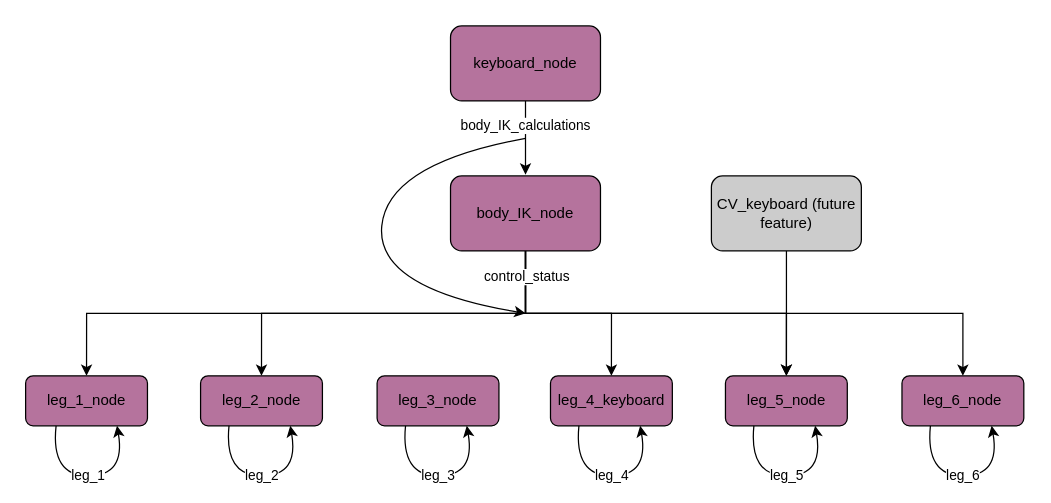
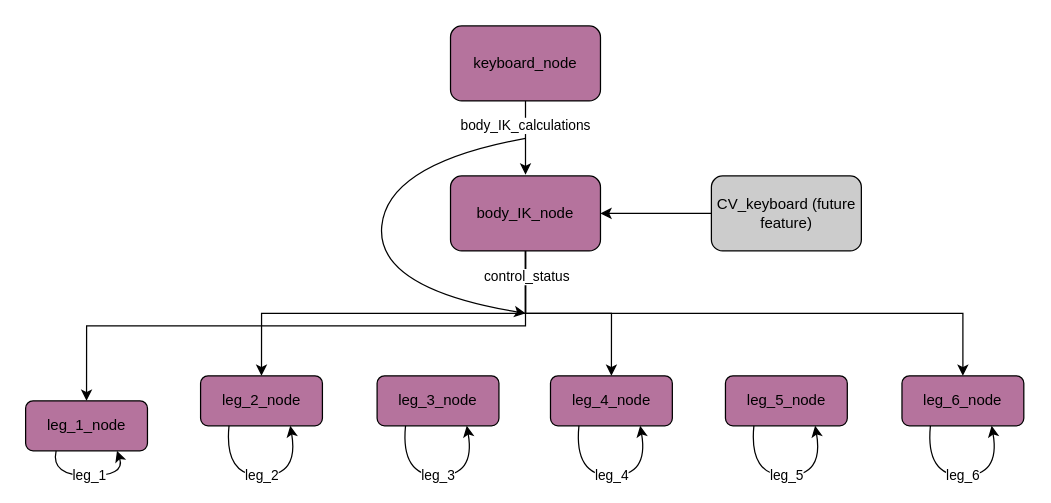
edge "CV_keyboard (future feature)" -> "leg_5_node": now "CV_keyboard (future feature)" -> "body_IK_node"
edge "body_IK_node" -> "leg_5_node": removed
node "leg_1_node": moved (87, 401) -> (87, 426)
node "leg_4_keyboard": label "leg_4_keyboard" -> "leg_4_node"
